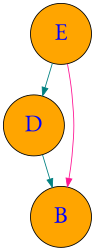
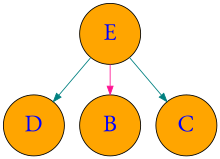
node "C": added
edge "D" -> "B": removed
